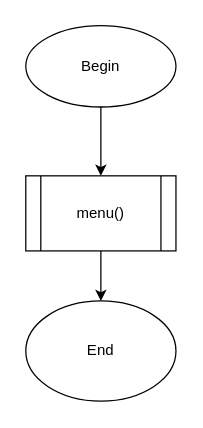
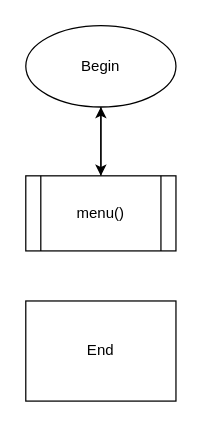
edge "menu()" -> "End": now "menu()" -> "Begin"
node "End": shape ellipse -> rectangle
